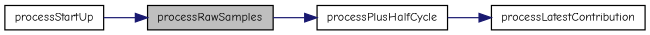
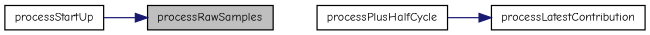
edge "processRawSamples" -> "processPlusHalfCycle": removed
